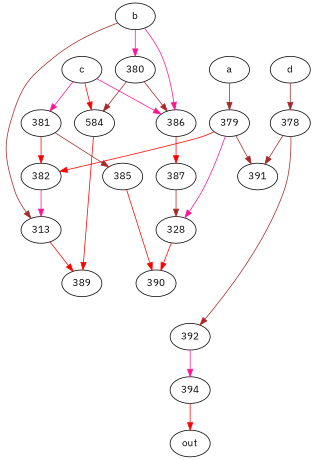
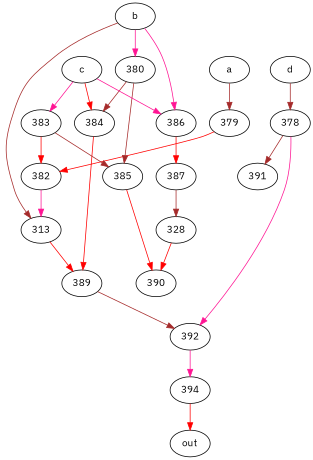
edge "380" -> "386": now "380" -> "385"
node "381": label "381" -> "383"
node "584": label "584" -> "384"
edge "379" -> "391": removed
edge "379" -> "328": removed
edge "378" -> "392": color brown -> deeppink
edge "389" -> "392": added
